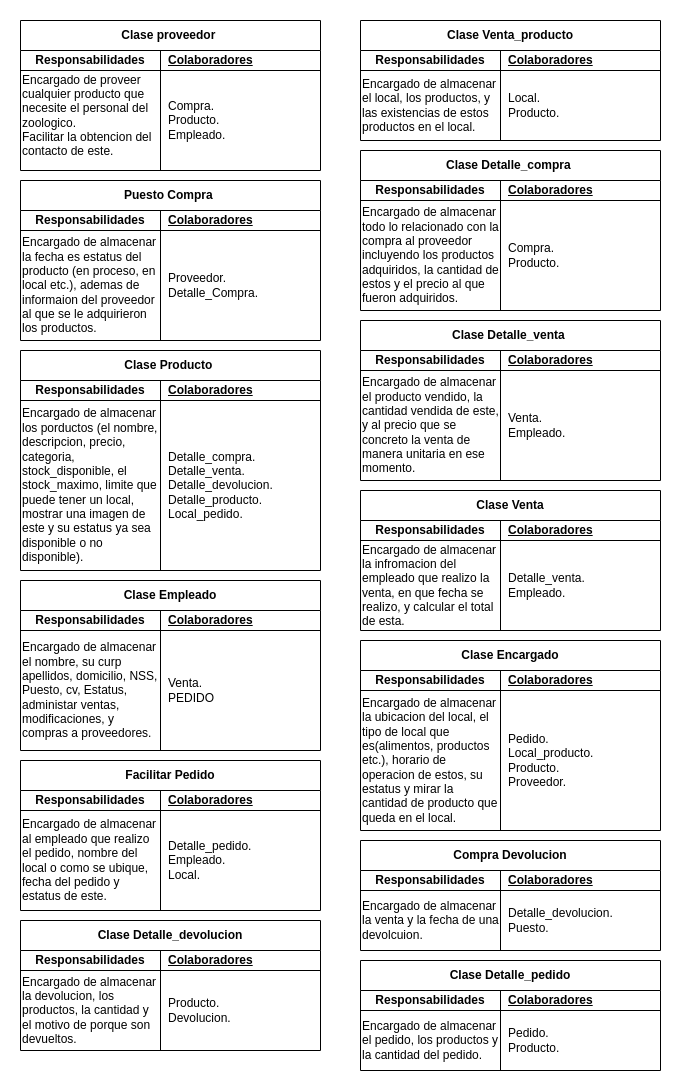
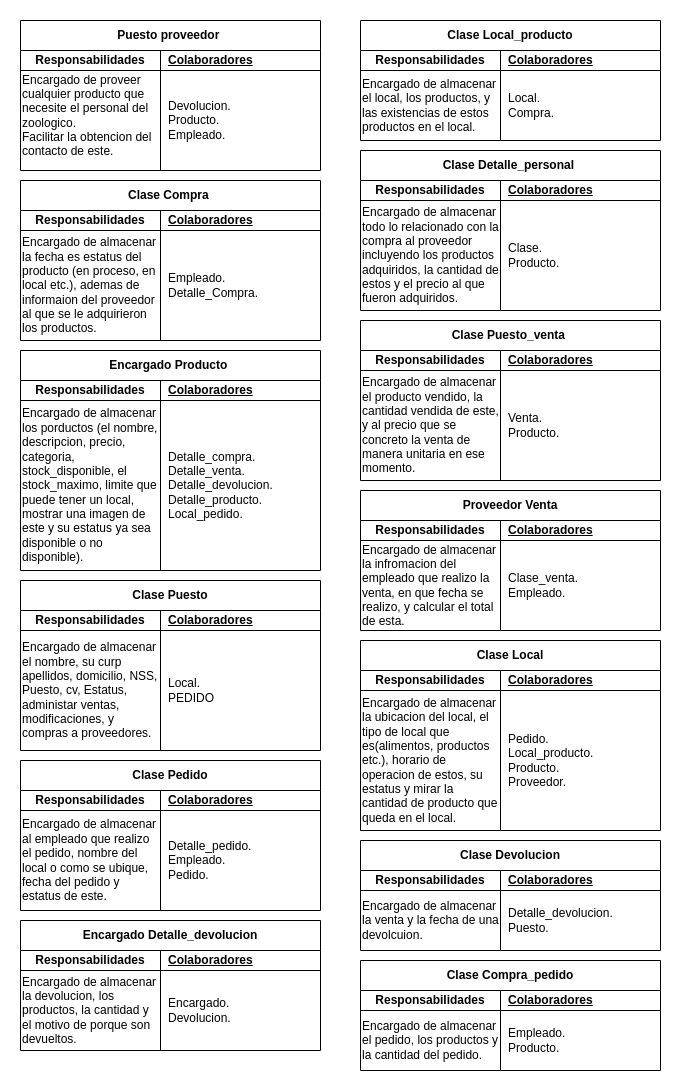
node "Clase proveedor": label "Clase proveedor" -> "Puesto proveedor"
node "Clase Venta_producto": label "Clase Venta_producto" -> "Clase Local_producto"
node "Local. Producto.": label "Local. Producto." -> "Local. Compra."
node "Compra. Producto. Empleado.": label "Compra. Producto. Empleado." -> "Devolucion. Producto. Empleado."
node "Clase Detalle_compra": label "Clase Detalle_compra" -> "Clase Detalle_personal"
node "Puesto Compra": label "Puesto Compra" -> "Clase Compra"
node "Compra. Producto.": label "Compra. Producto." -> "Clase. Producto."
node "Proveedor. Detalle_Compra.": label "Proveedor. Detalle_Compra." -> "Empleado. Detalle_Compra."
node "Clase Detalle_venta": label "Clase Detalle_venta" -> "Clase Puesto_venta"
node "Clase Producto": label "Clase Producto" -> "Encargado Producto"
node "Venta. Empleado.": label "Venta. Empleado." -> "Venta. Producto."
node "Clase Venta": label "Clase Venta" -> "Proveedor Venta"
node "Detalle_venta. Empleado.": label "Detalle_venta. Empleado." -> "Clase_venta. Empleado."
node "Clase Empleado": label "Clase Empleado" -> "Clase Puesto"
node "Clase Encargado": label "Clase Encargado" -> "Clase Local"
node "Venta. PEDIDO": label "Venta. PEDIDO" -> "Local. PEDIDO"
node "Facilitar Pedido": label "Facilitar Pedido" -> "Clase Pedido"
node "Compra Devolucion": label "Compra Devolucion" -> "Clase Devolucion"
node "Detalle_pedido. Empleado. Local.": label "Detalle_pedido. Empleado. Local." -> "Detalle_pedido. Empleado. Pedido."
node "Clase Detalle_devolucion": label "Clase Detalle_devolucion" -> "Encargado Detalle_devolucion"
node "Clase Detalle_pedido": label "Clase Detalle_pedido" -> "Clase Compra_pedido"
node "Producto. Devolucion.": label "Producto. Devolucion." -> "Encargado. Devolucion."
node "Pedido. Producto.": label "Pedido. Producto." -> "Empleado. Producto."
